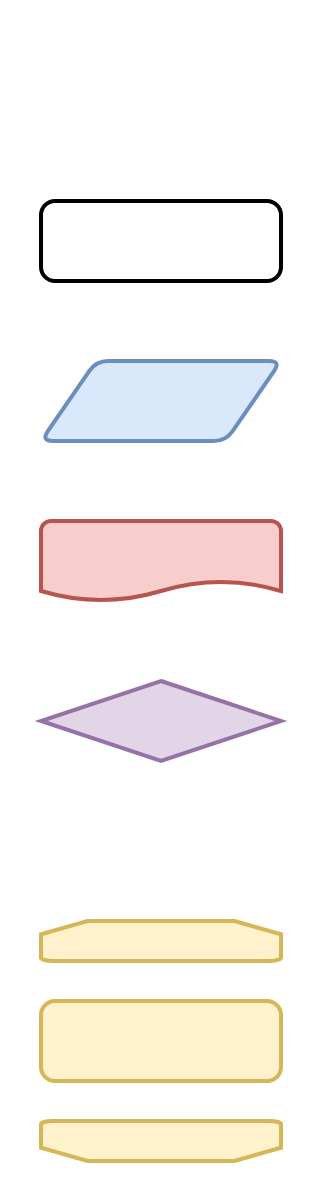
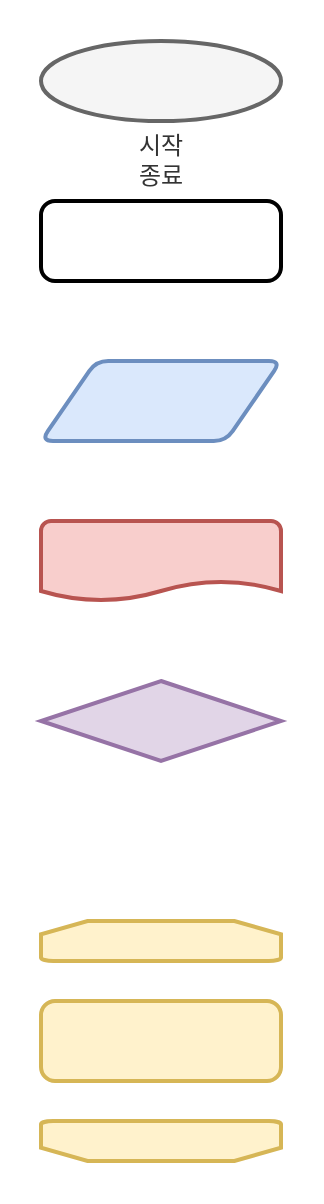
node "시작 종료": added
